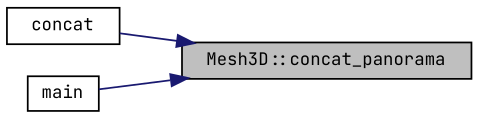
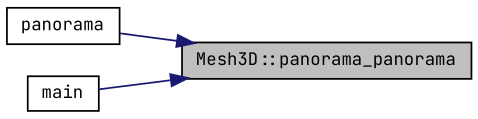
node "concat": label "concat" -> "panorama"
node "Mesh3D::concat_panorama": label "Mesh3D::concat_panorama" -> "Mesh3D::panorama_panorama"
